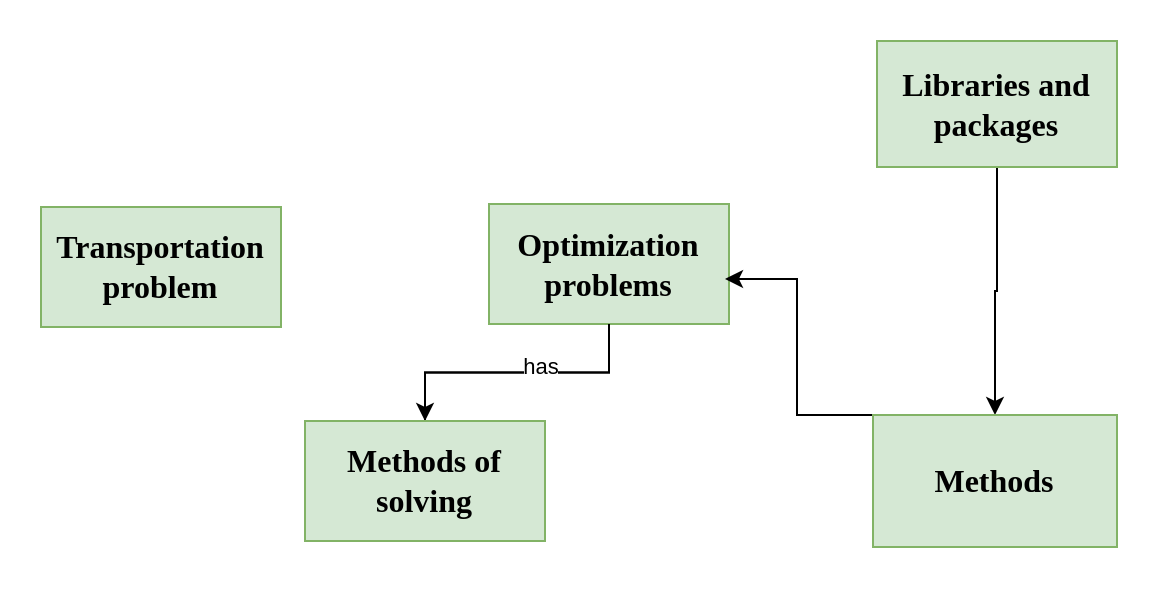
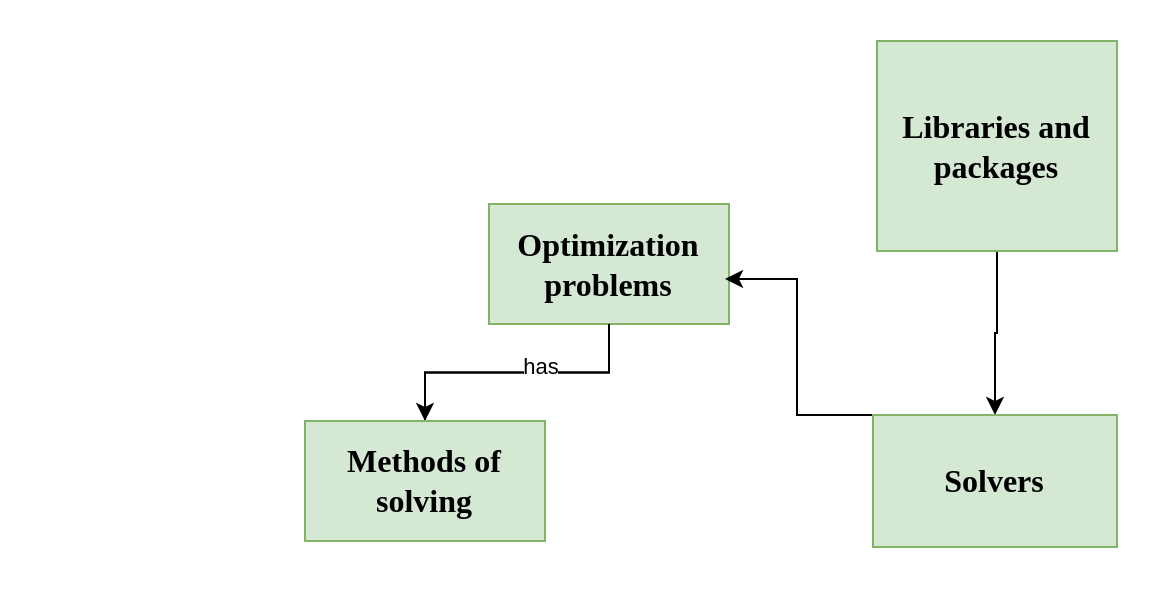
node "Libraries and packages": size 240x126 -> 240x210
node "Transportation problem": removed
node "Methods": label "Methods" -> "Solvers"
